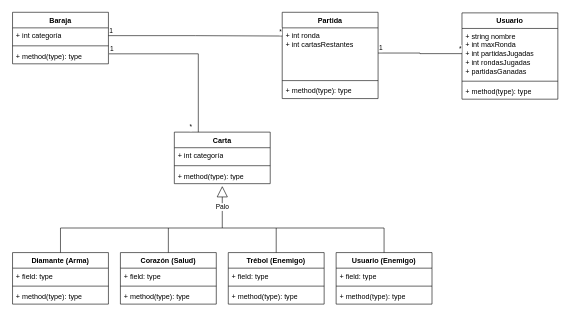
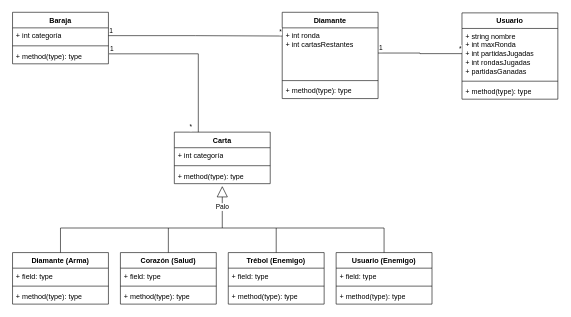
node "Partida": label "Partida" -> "Diamante"
